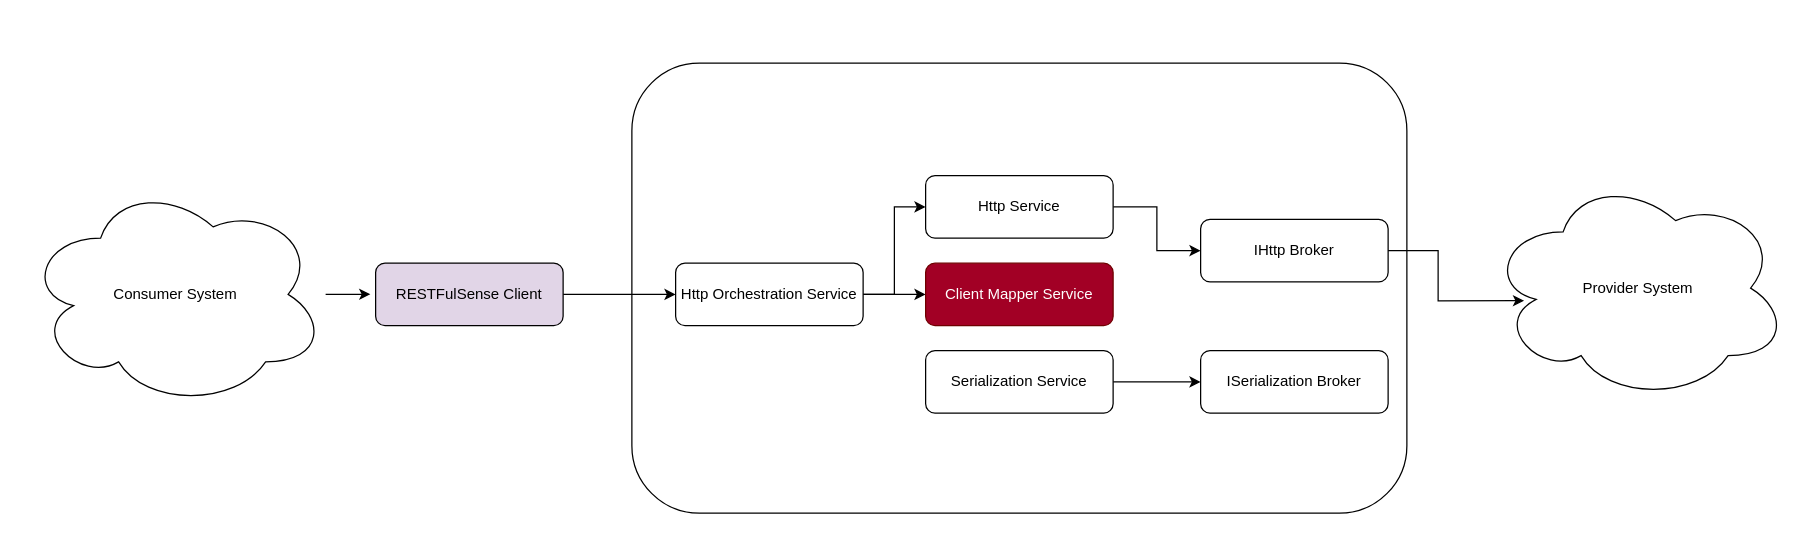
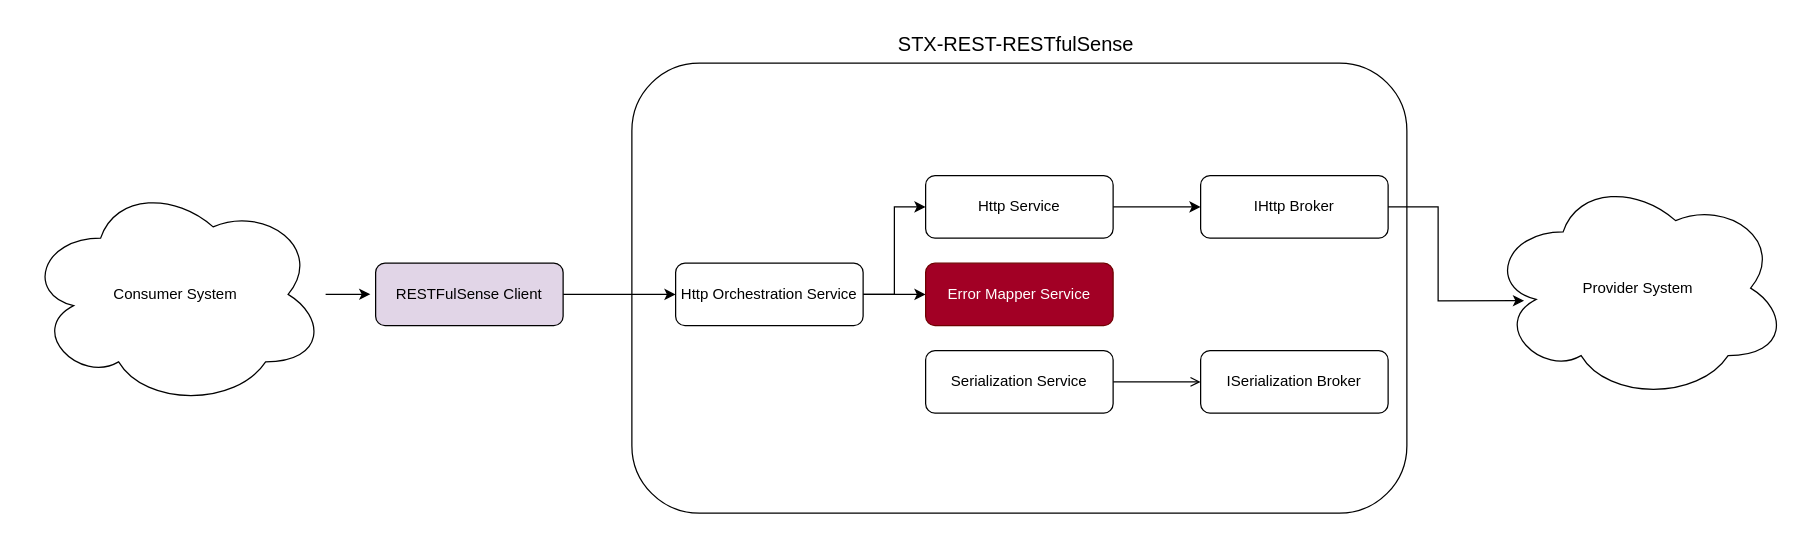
node "STX-REST-RESTfulSense": added
node "IHttp Broker": moved (1294, 251) -> (1294, 207)
node "Client Mapper Service": label "Client Mapper Service" -> "Error Mapper Service"
edge "Serialization Service" -> "ISerialization Broker": arrowhead classic -> open
